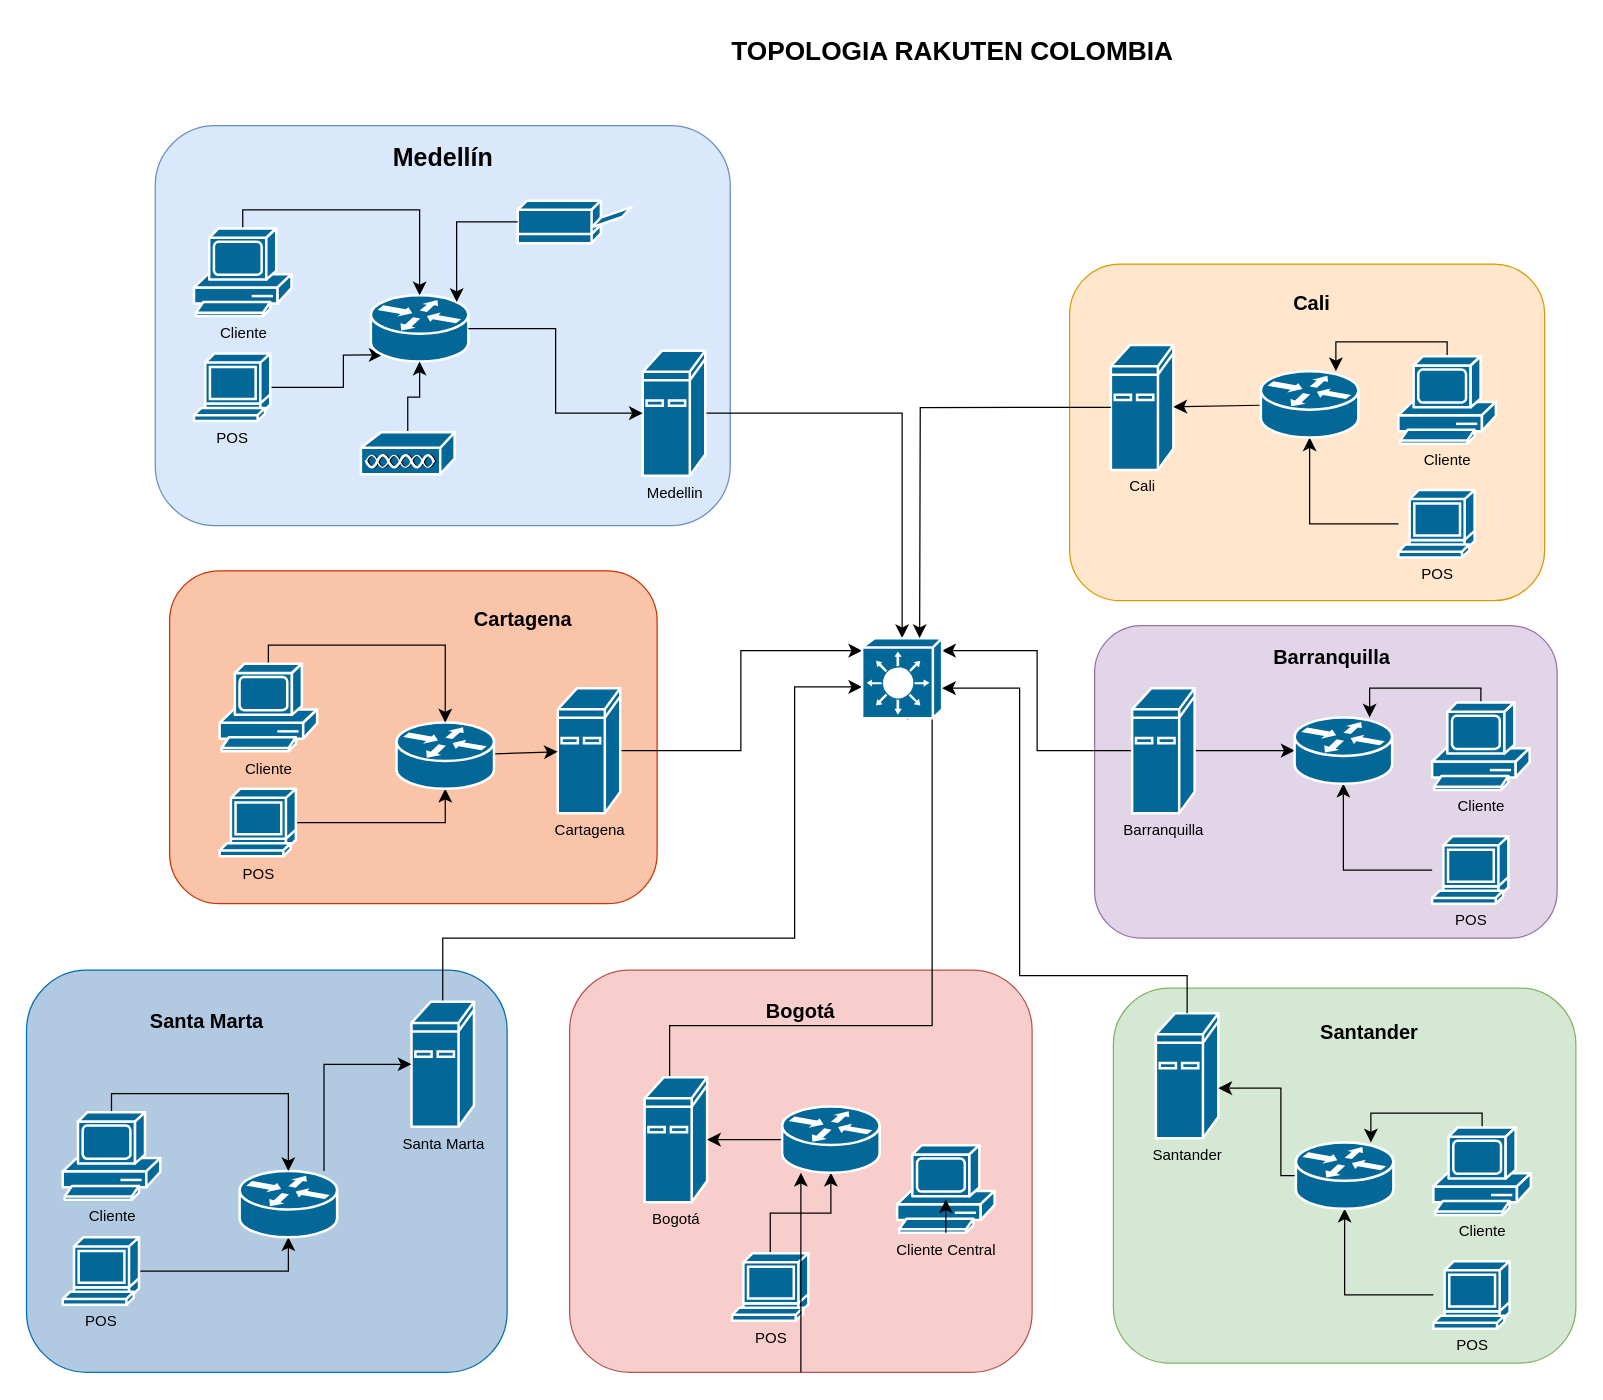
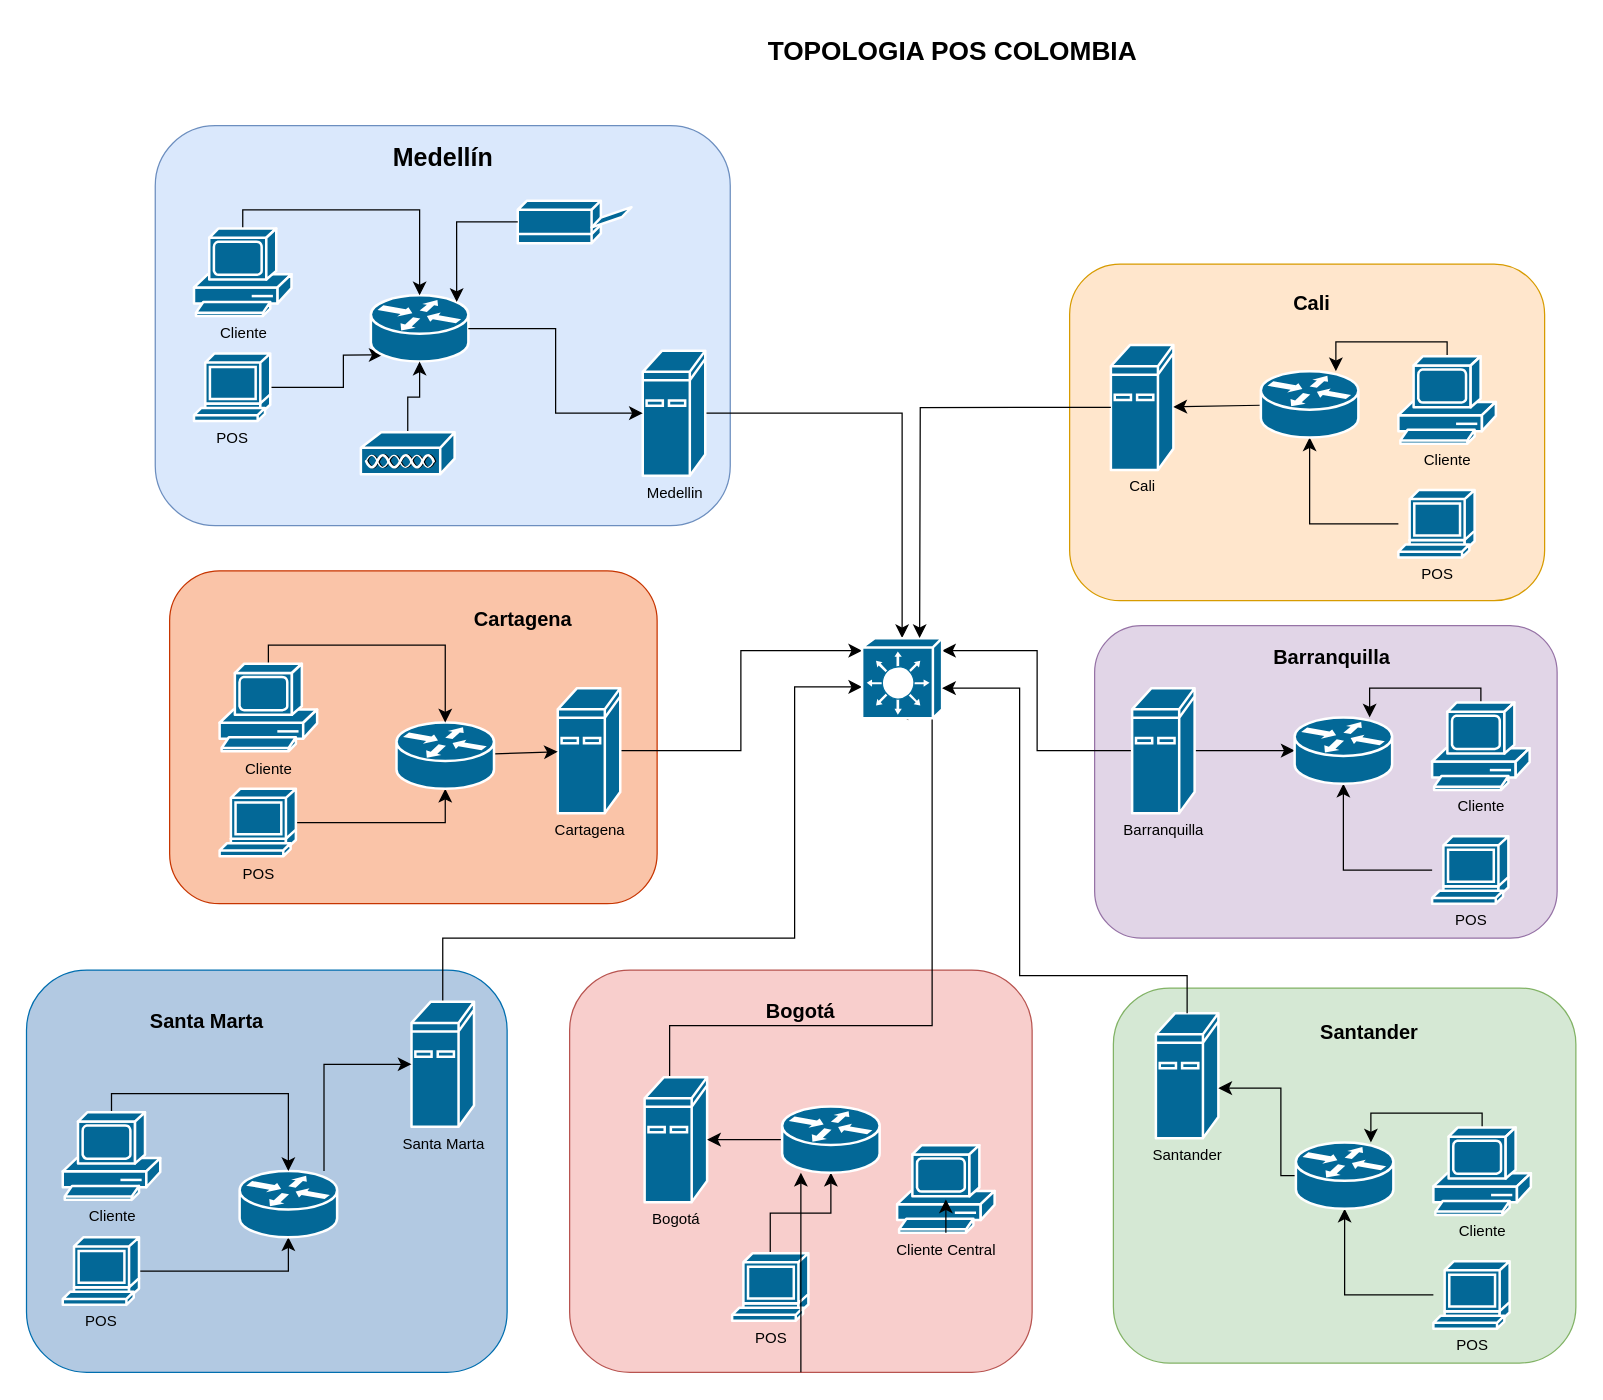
node "TOPOLOGIA RAKUTEN COLOMBIA": label "TOPOLOGIA RAKUTEN COLOMBIA" -> "TOPOLOGIA POS COLOMBIA"
